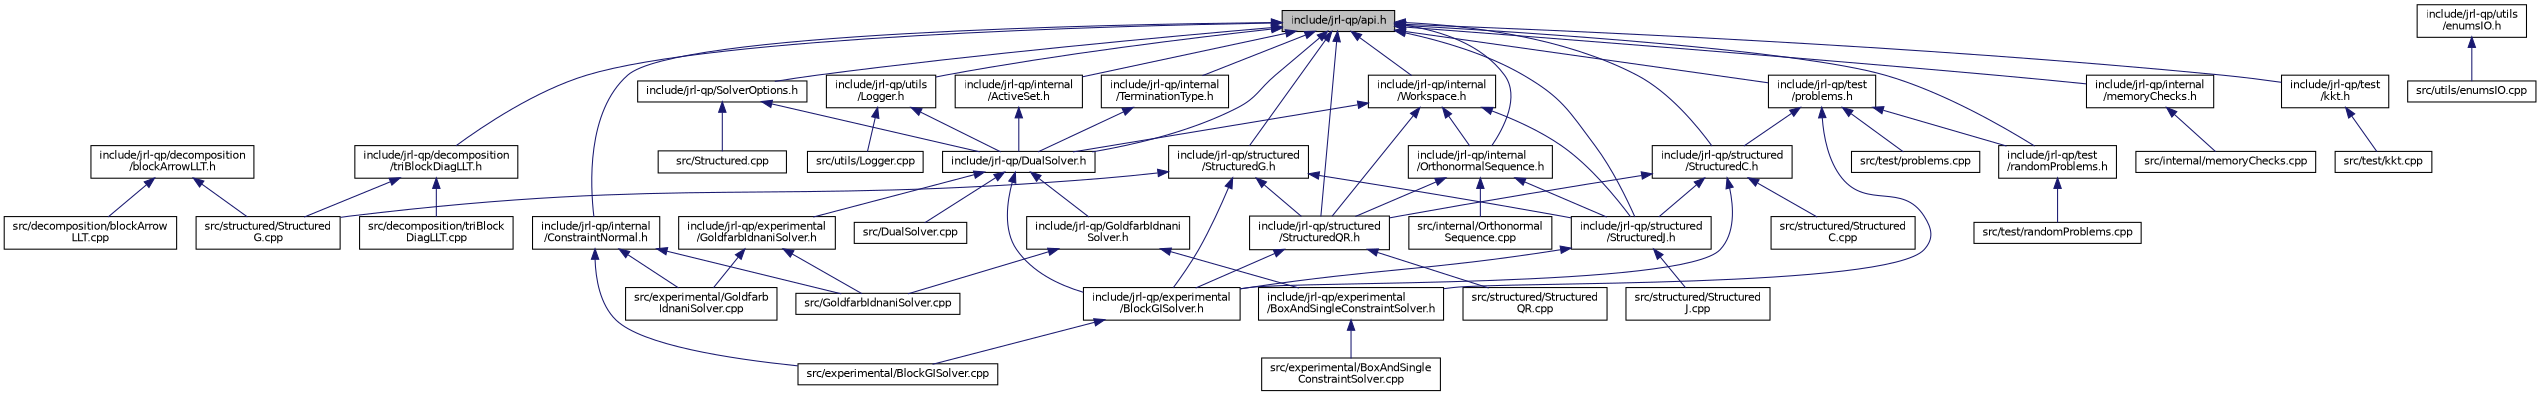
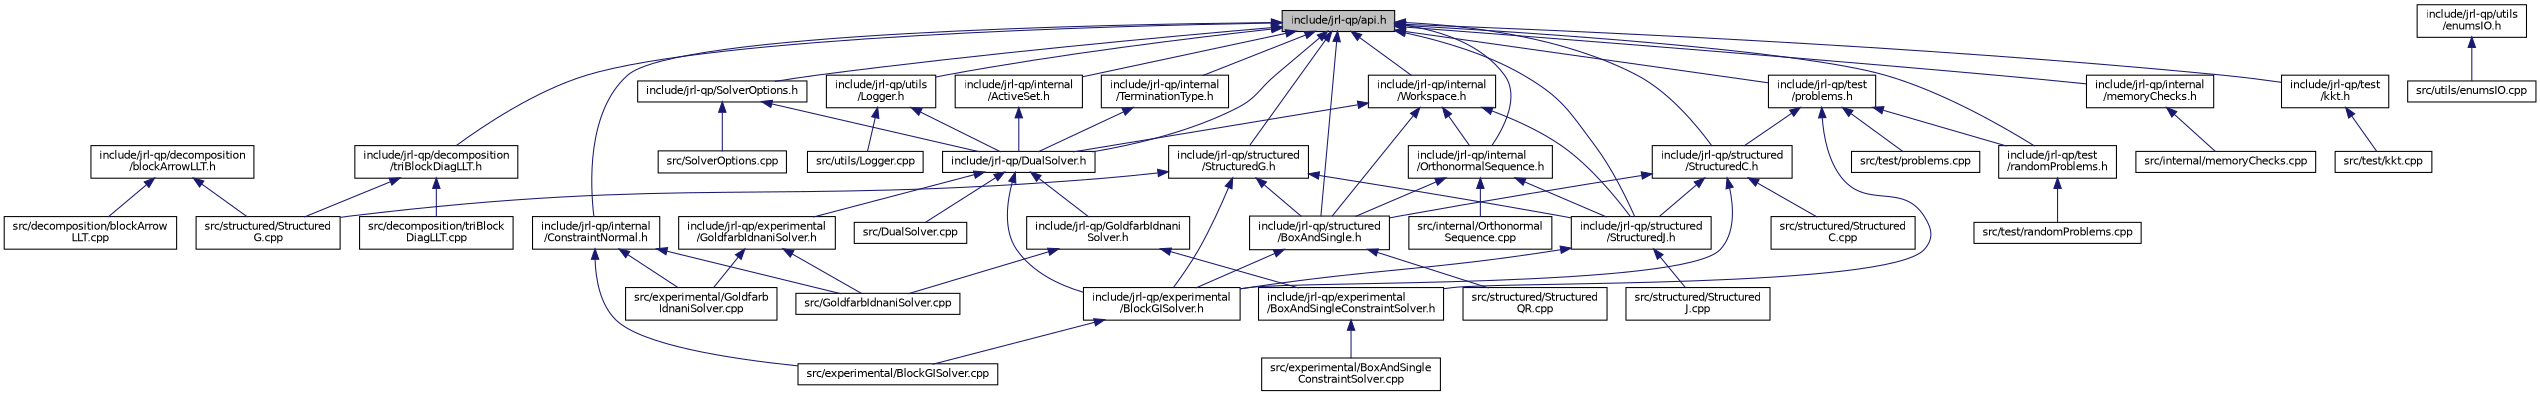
node "src/Structured.cpp": label "src/Structured.cpp" -> "src/SolverOptions.cpp"
node "include/jrl-qp/structured /StructuredQR.h": label "include/jrl-qp/structured /StructuredQR.h" -> "include/jrl-qp/structured /BoxAndSingle.h"
